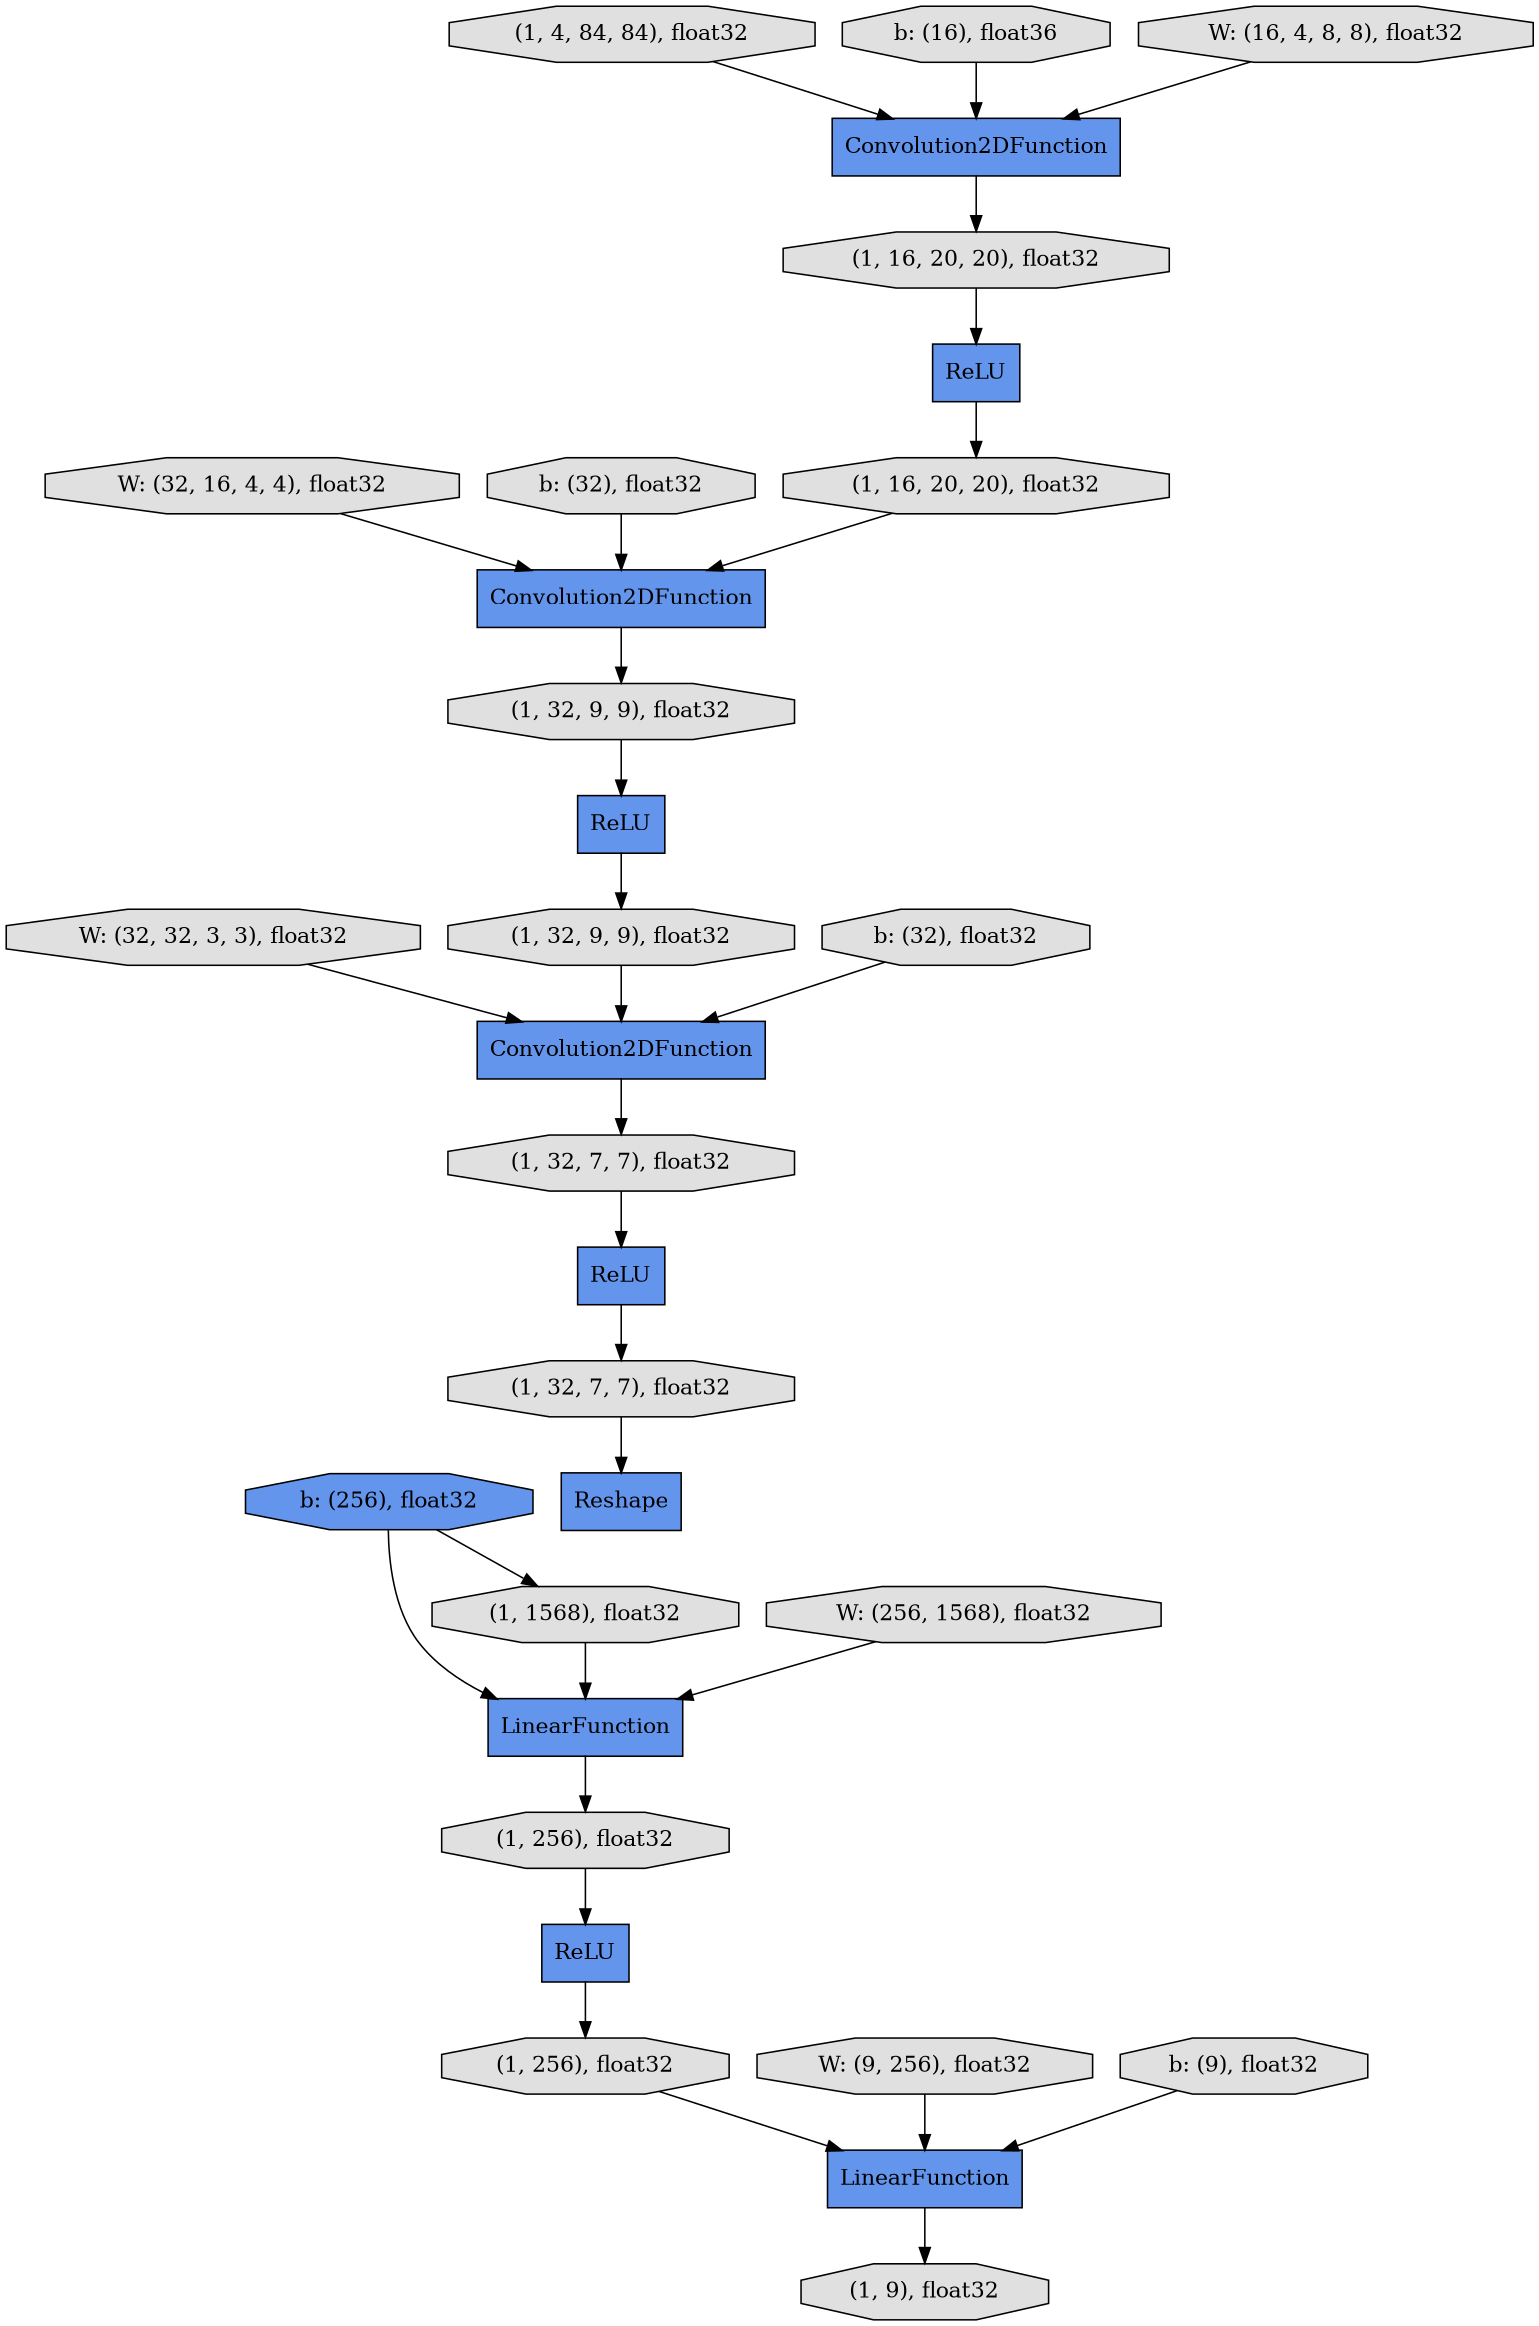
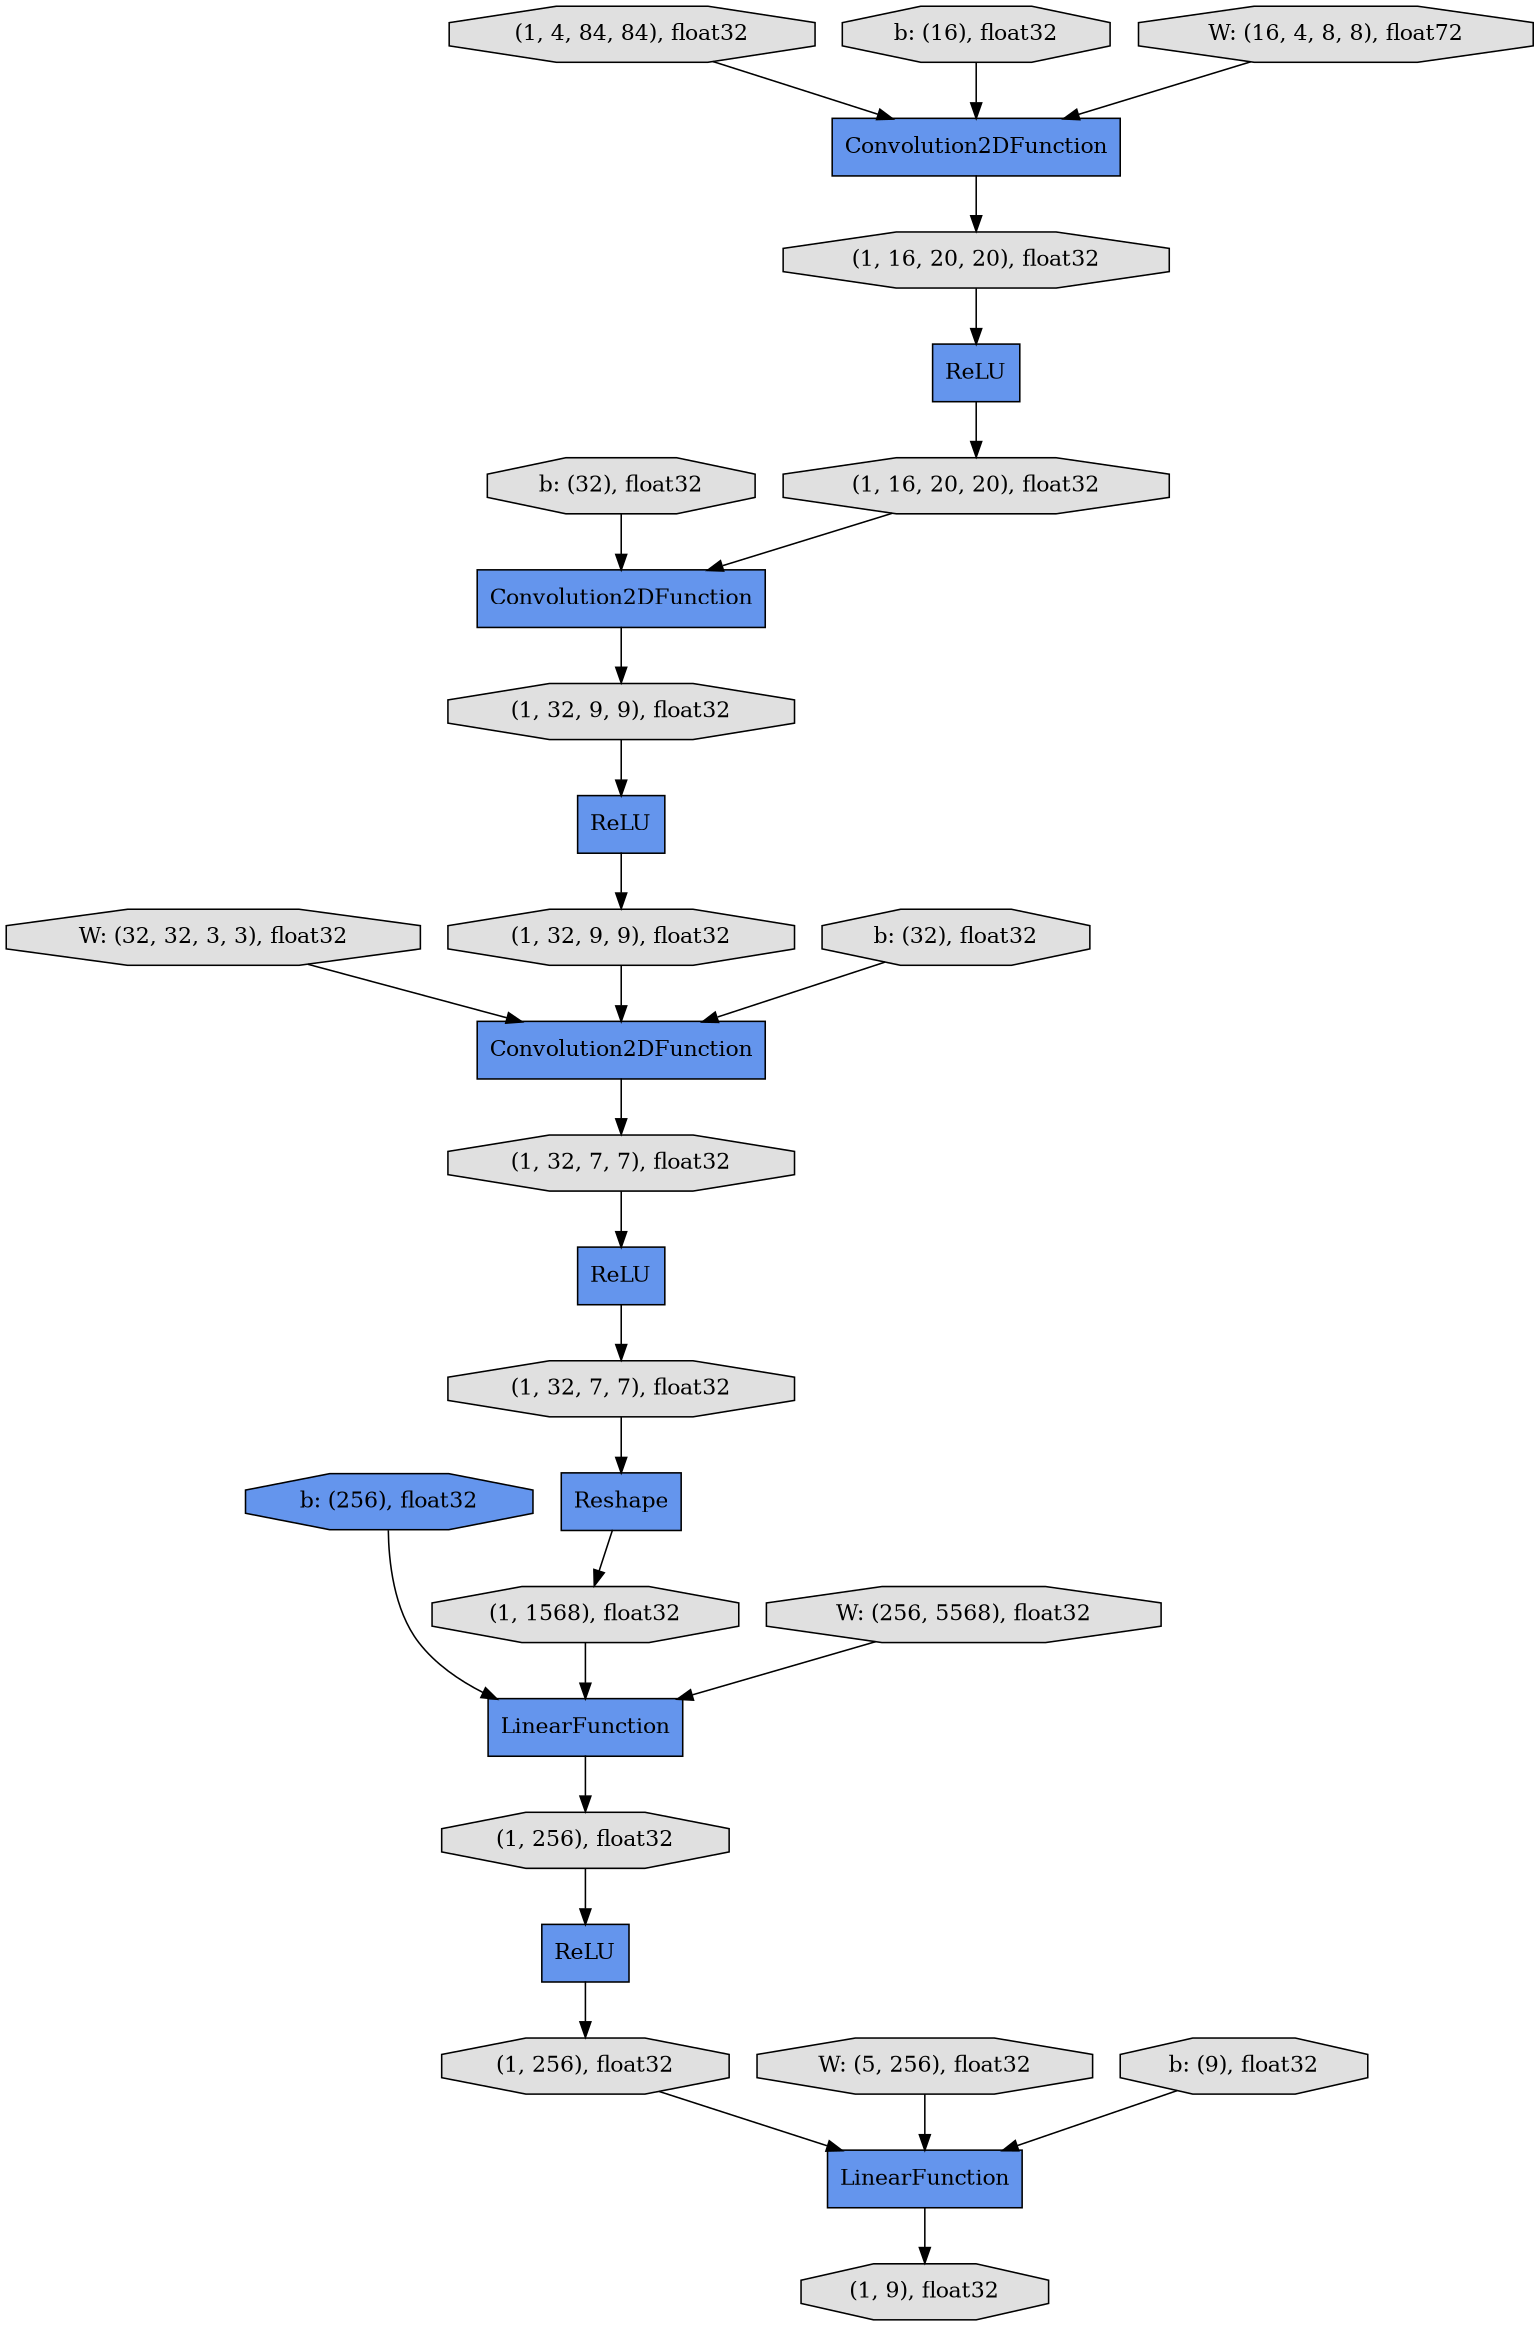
node "b: (16), float36": label "b: (16), float36" -> "b: (16), float32"
node "W: (16, 4, 8, 8), float32": label "W: (16, 4, 8, 8), float32" -> "W: (16, 4, 8, 8), float72"
node "W: (32, 16, 4, 4), float32": removed
edge "b: (256), float32" -> "(1, 1568), float32": now "Reshape" -> "(1, 1568), float32"
node "W: (256, 1568), float32": label "W: (256, 1568), float32" -> "W: (256, 5568), float32"
node "W: (9, 256), float32": label "W: (9, 256), float32" -> "W: (5, 256), float32"
